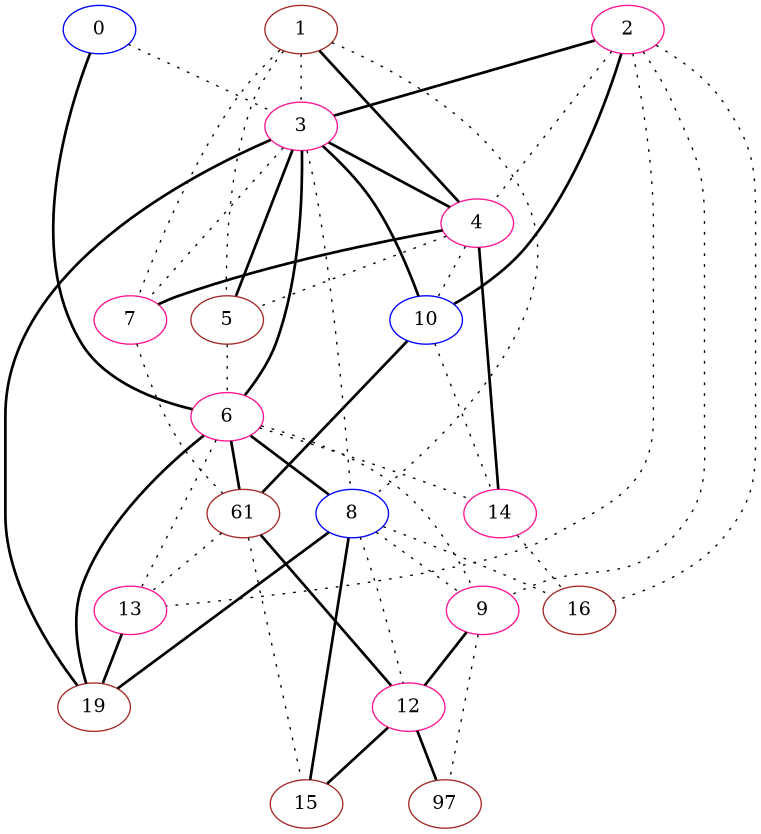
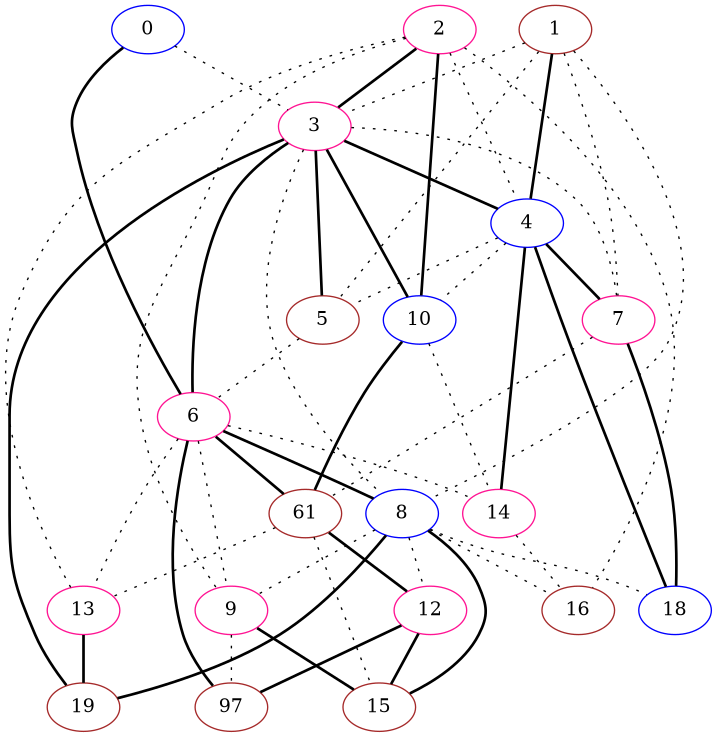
node "4": color deeppink -> blue
edge "6" -- "19": now "6" -- "97"
node "18": added
edge "9" -- "12": now "9" -- "15"
